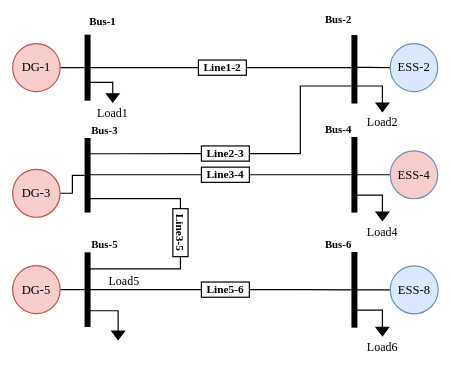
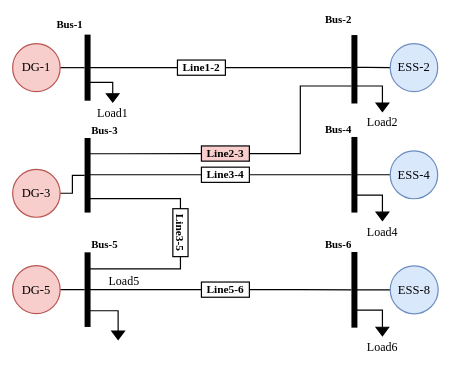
node "Bus-1": moved (102, 22) -> (69, 25)
node "Line1-2": moved (222, 68) -> (201, 68)
node "Line2-3": fillcolor #ffffff -> #f8cecc
node "ESS-4": fillcolor #f8cecc -> #dae8fc
